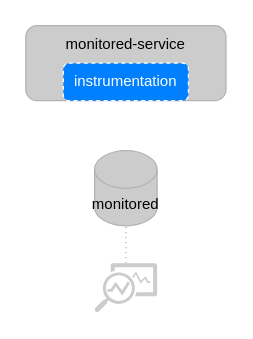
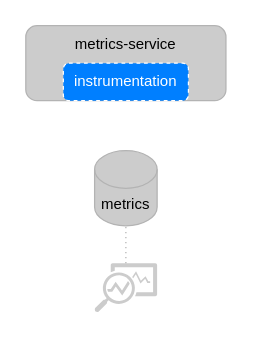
node "monitored-service": label "monitored-service" -> "metrics-service"
node "monitored": label "monitored" -> "metrics"
